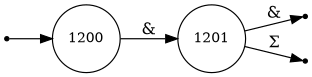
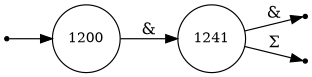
node "1201": label "1201" -> "1241"
